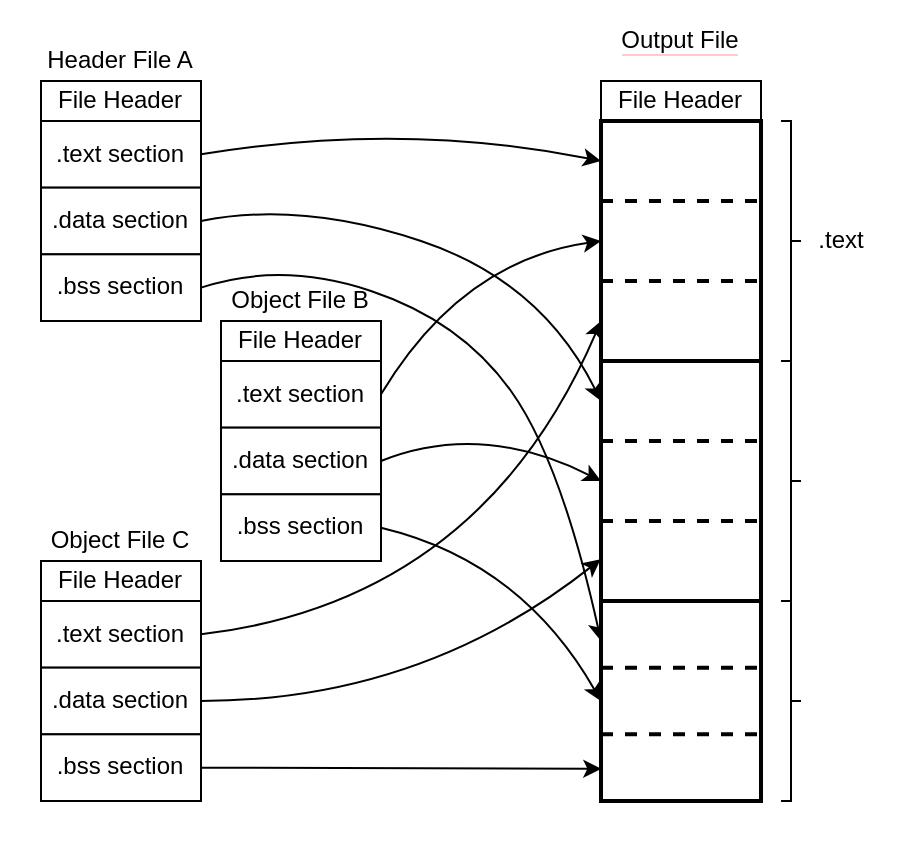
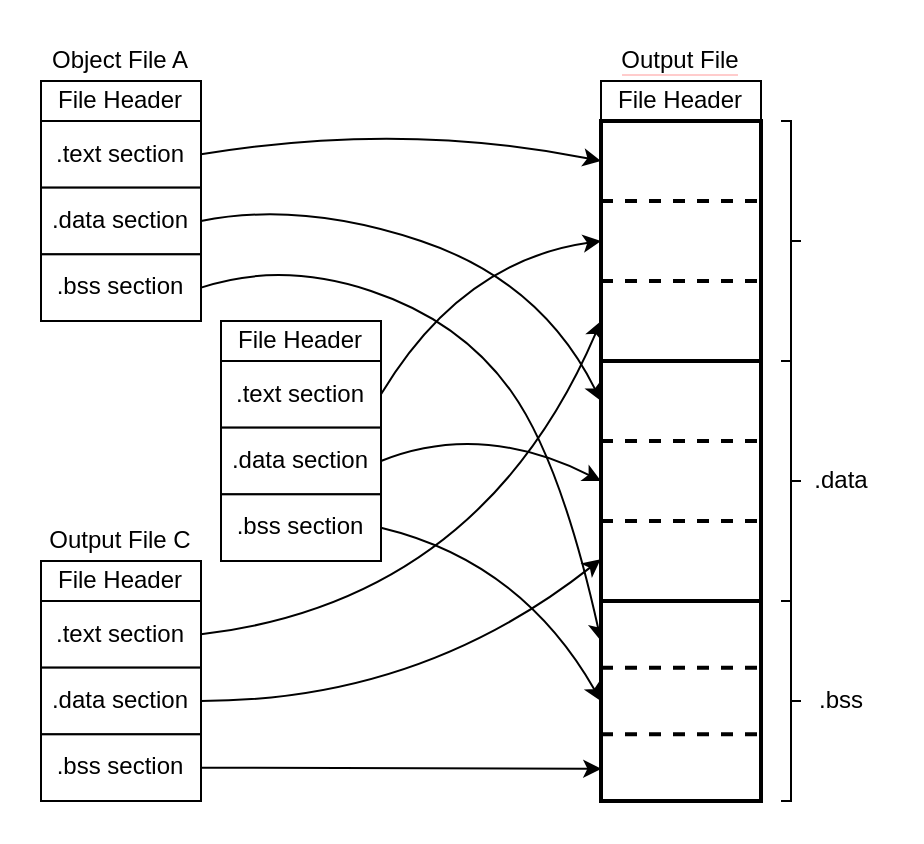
node "Output File": moved (681, 41) -> (681, 61)
node "Header File A": label "Header File A" -> "Object File A"
node ".text": removed
node "Object File B": removed
node ".data": added
node "Object File C": label "Object File C" -> "Output File C"
node ".bss": added
